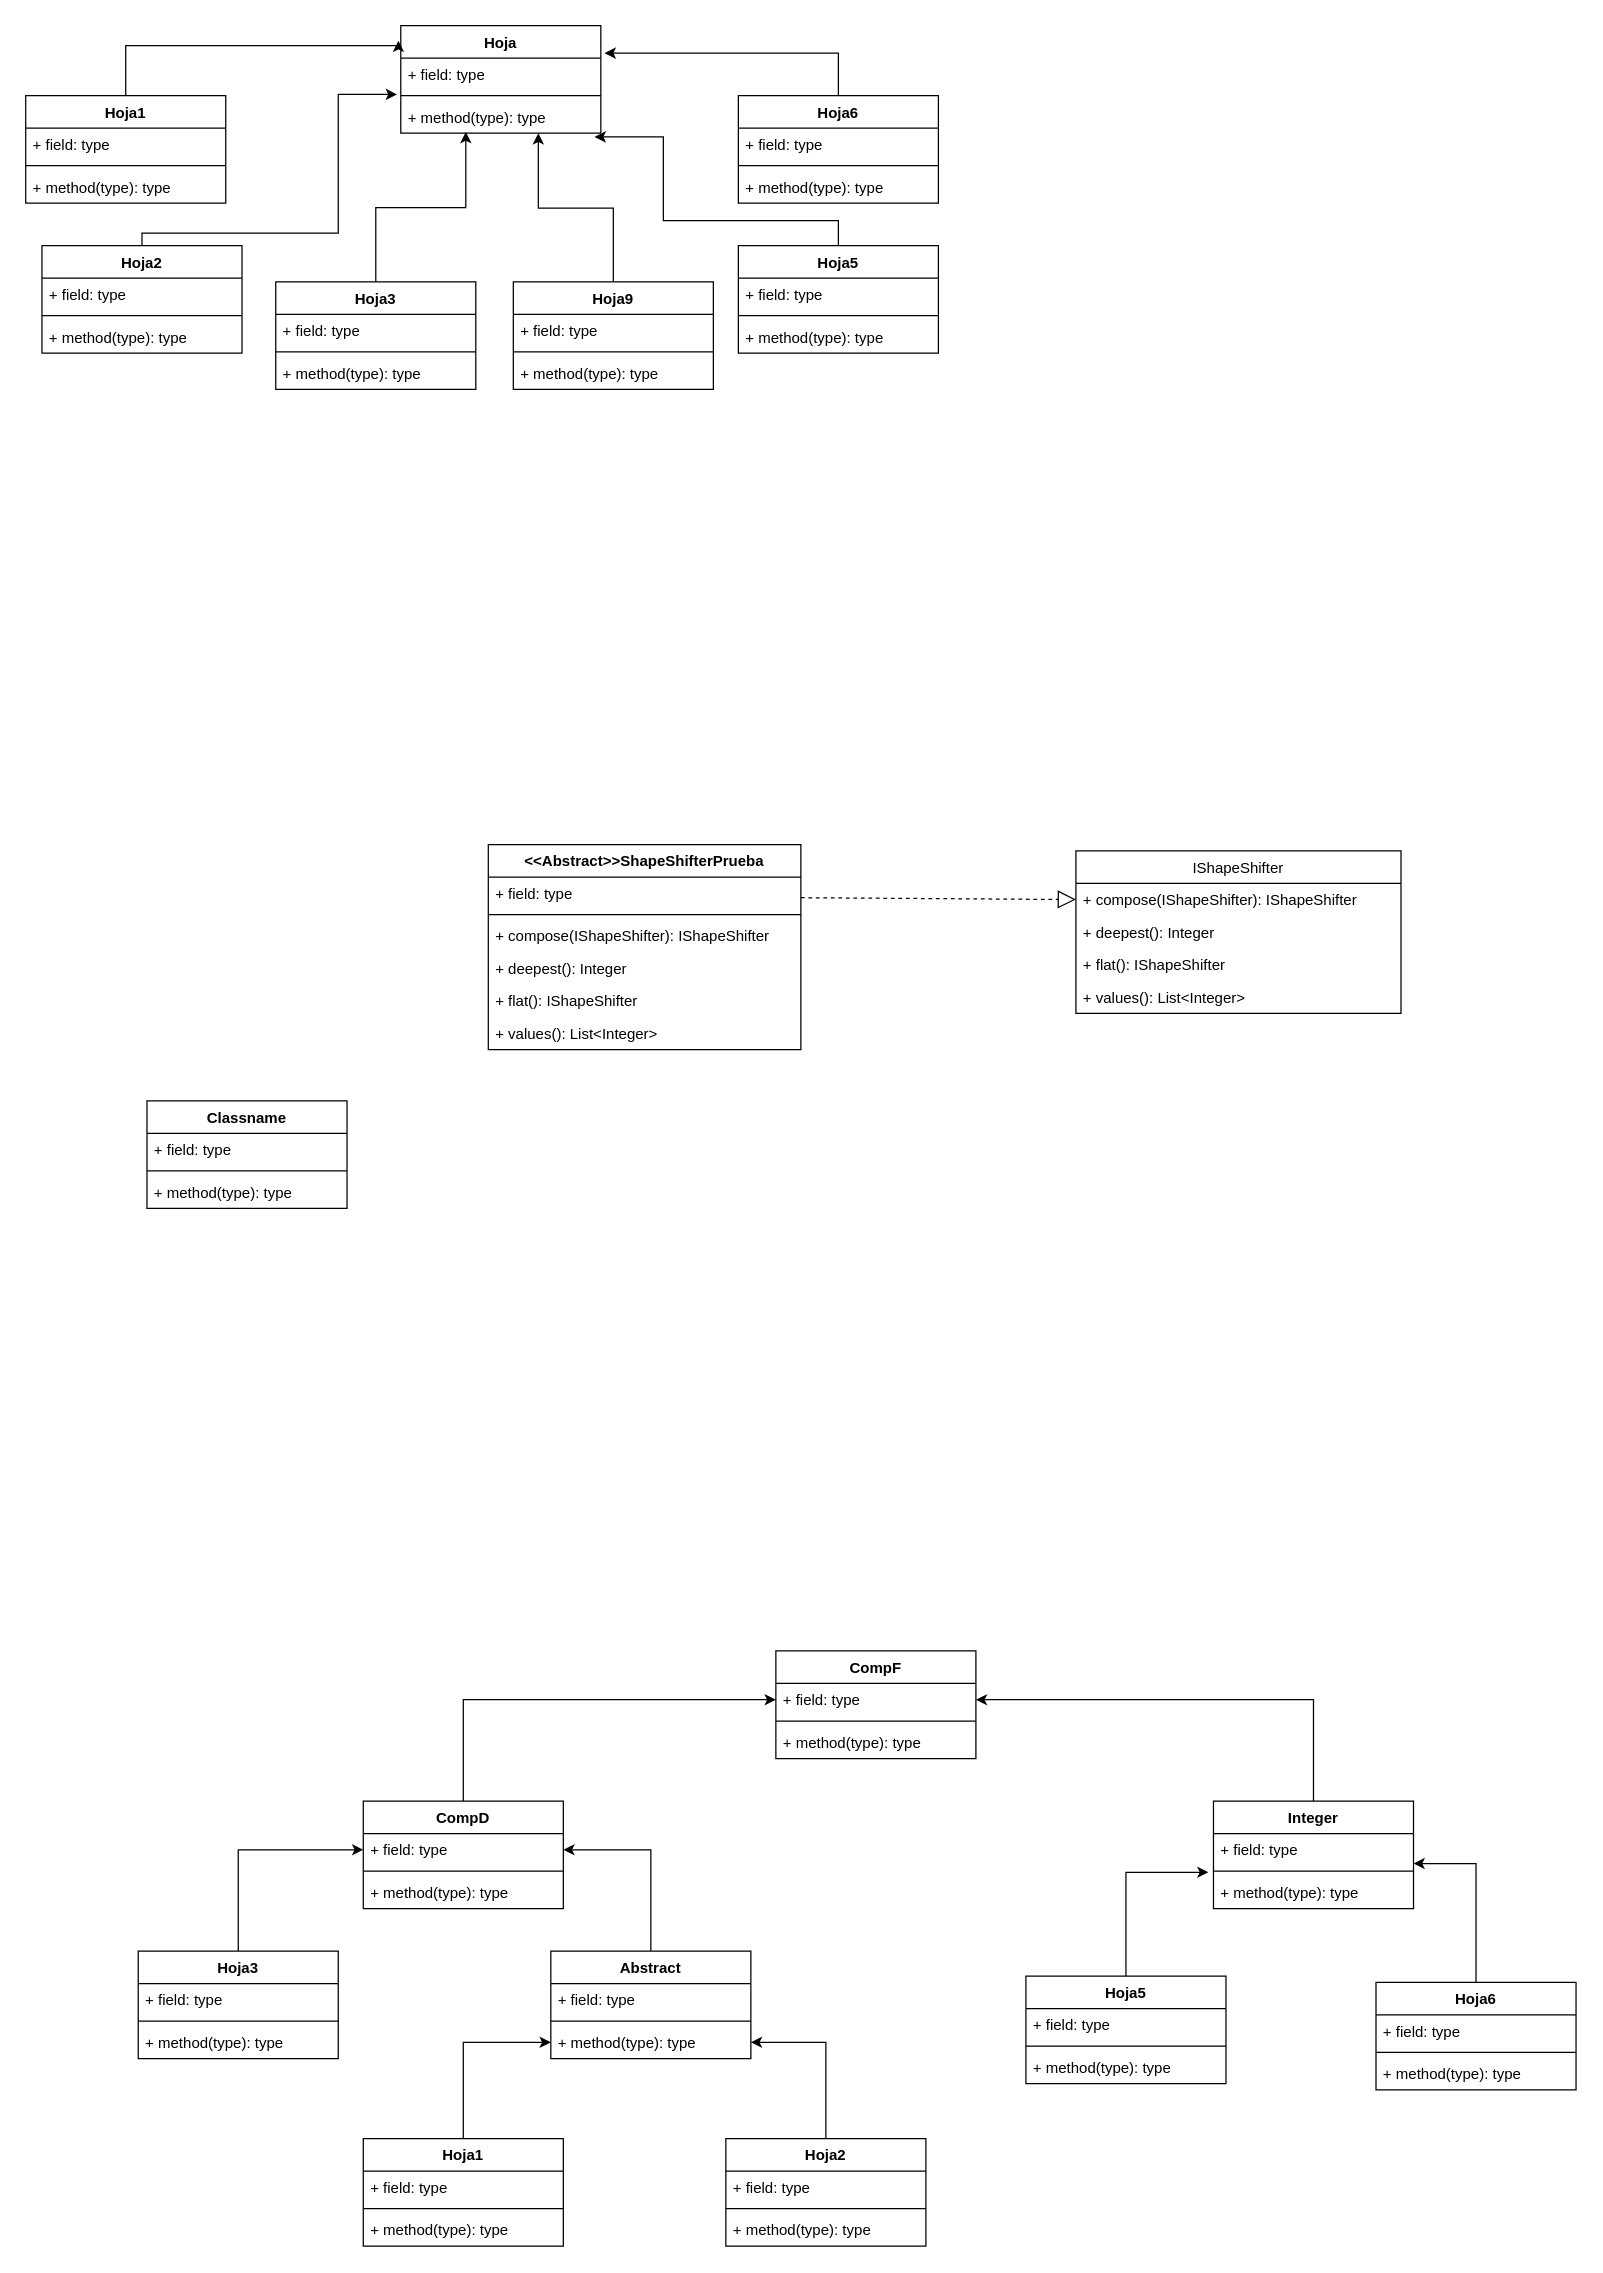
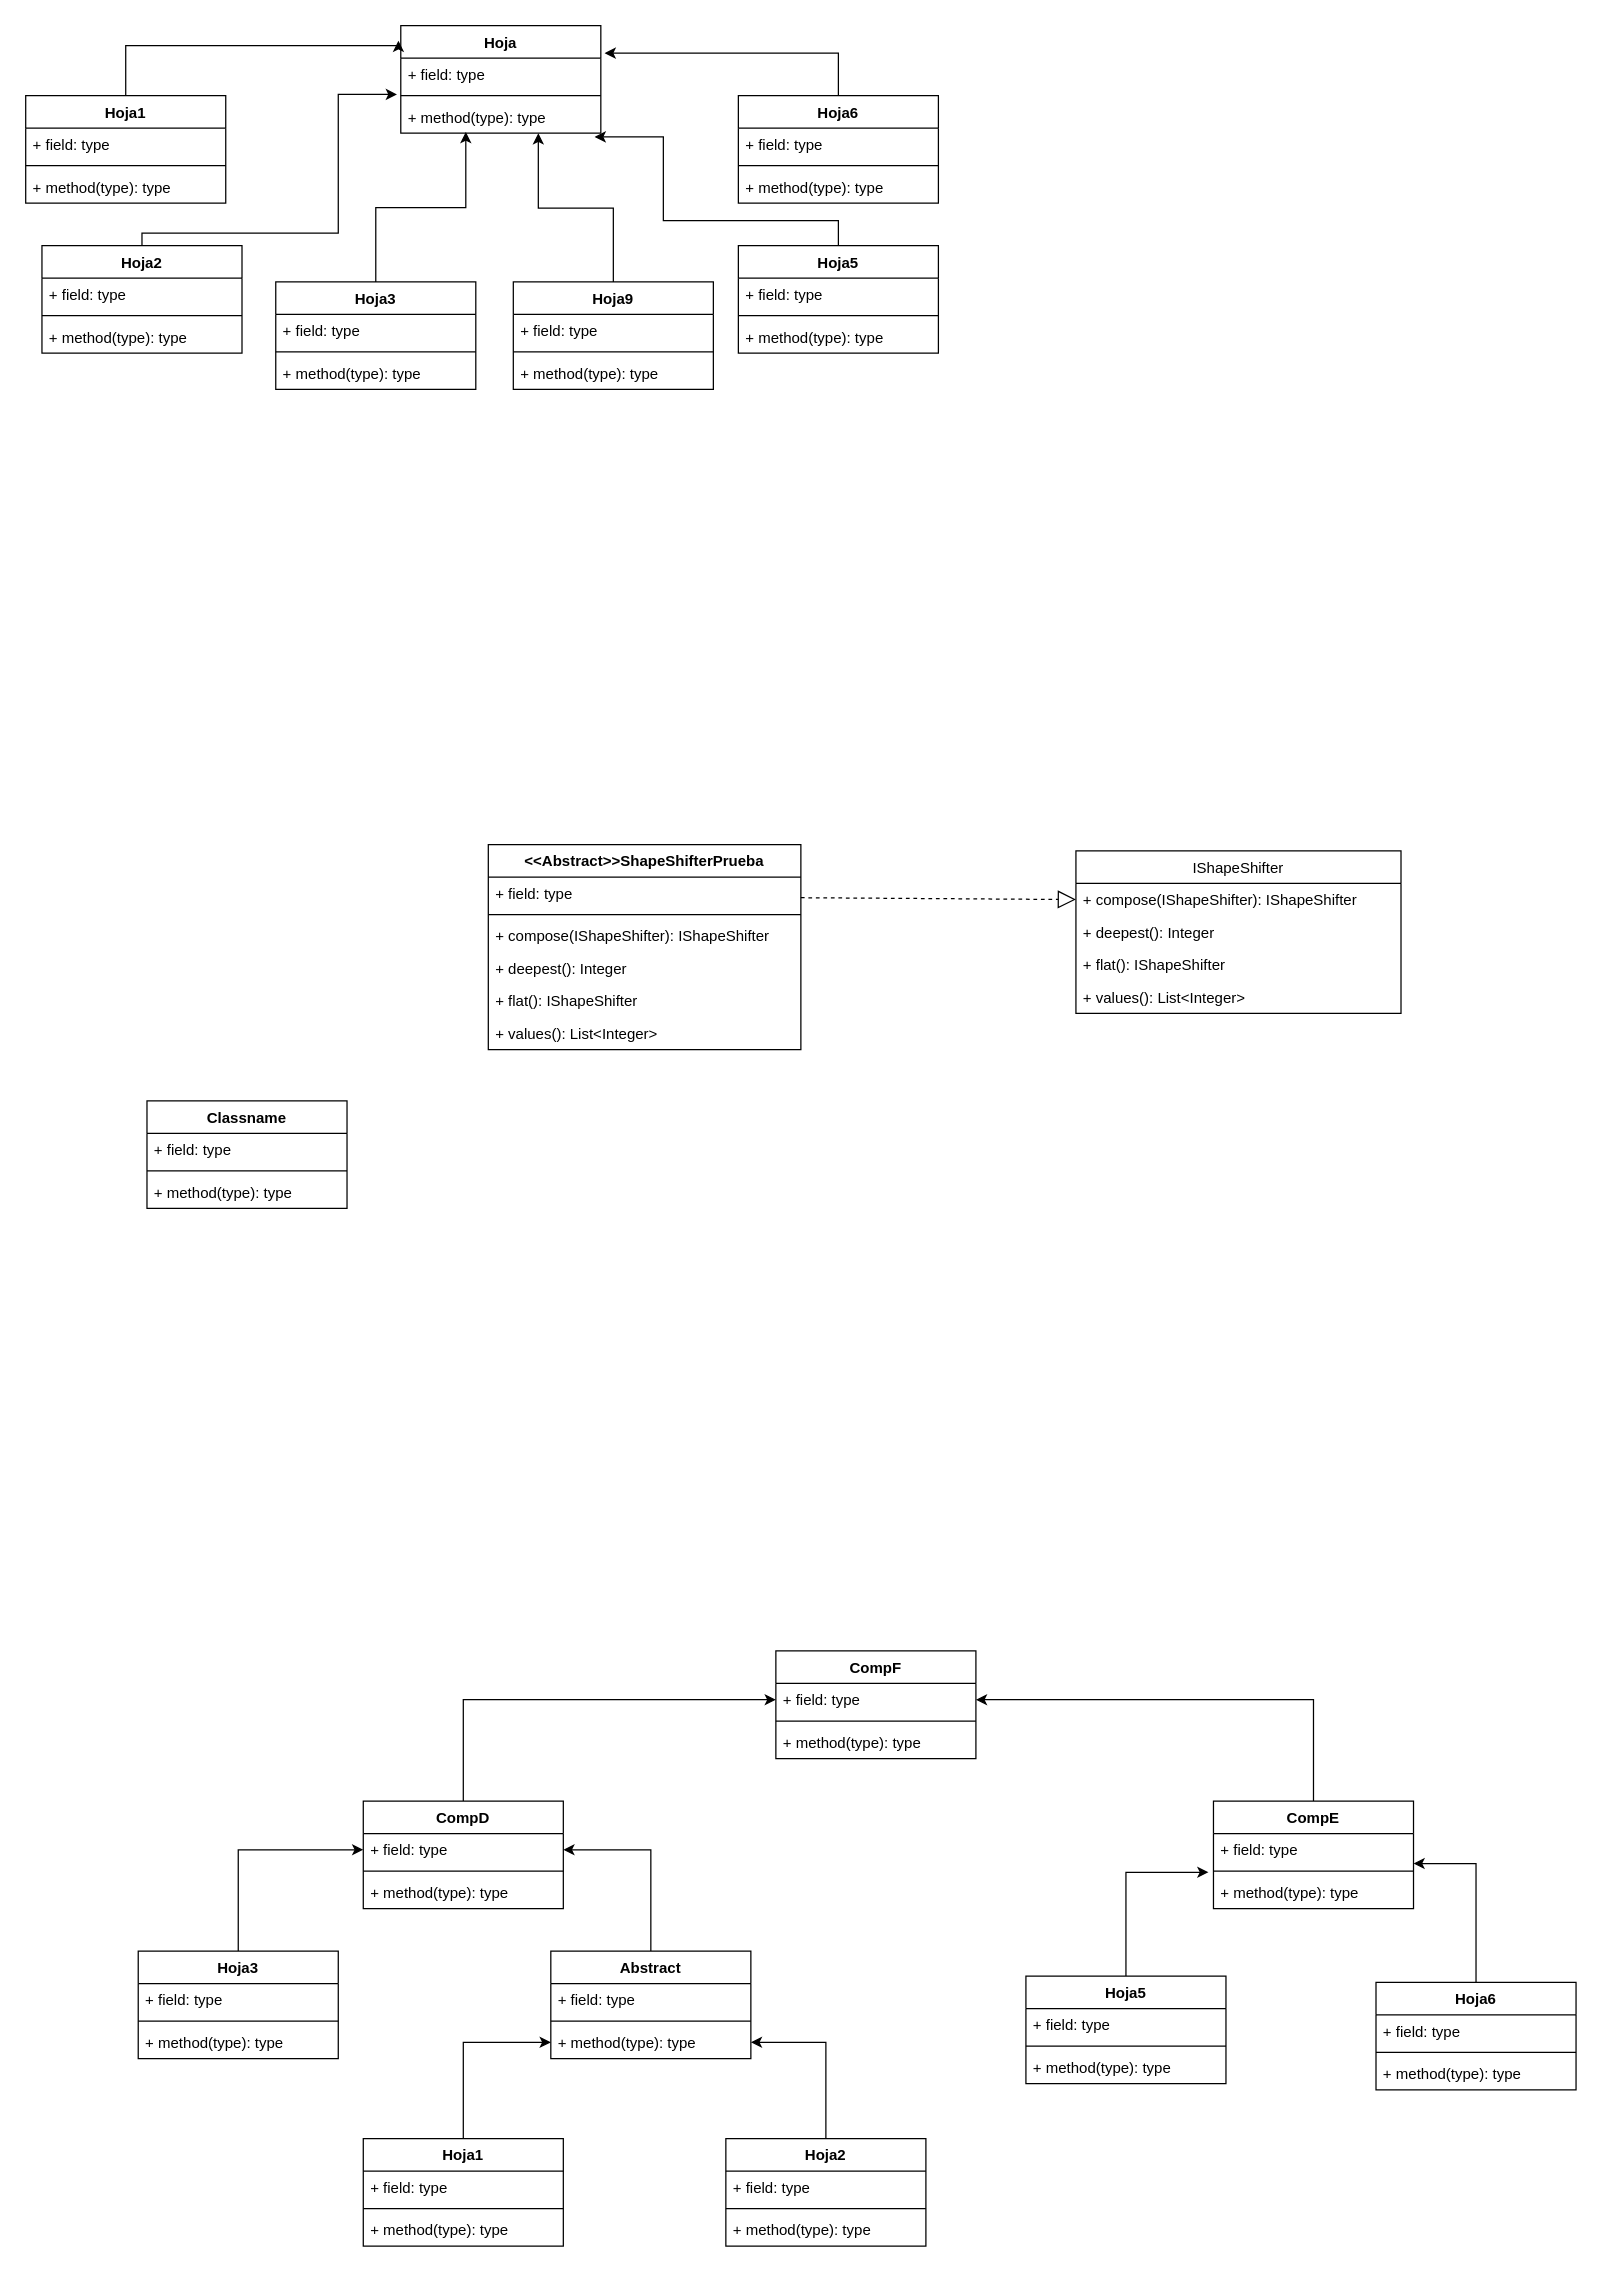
node "Integer": label "Integer" -> "CompE"
